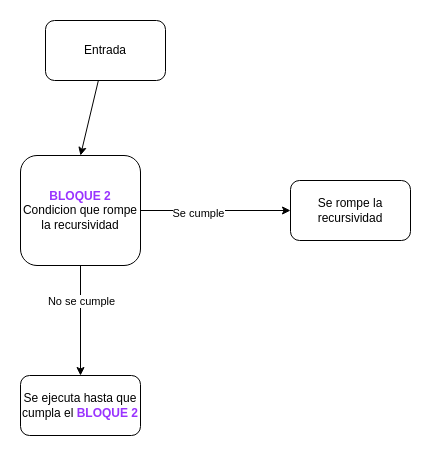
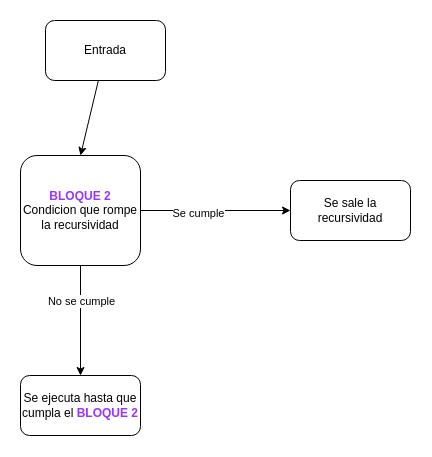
node "Se rompe la recursividad": label "Se rompe la recursividad" -> "Se sale la recursividad"
